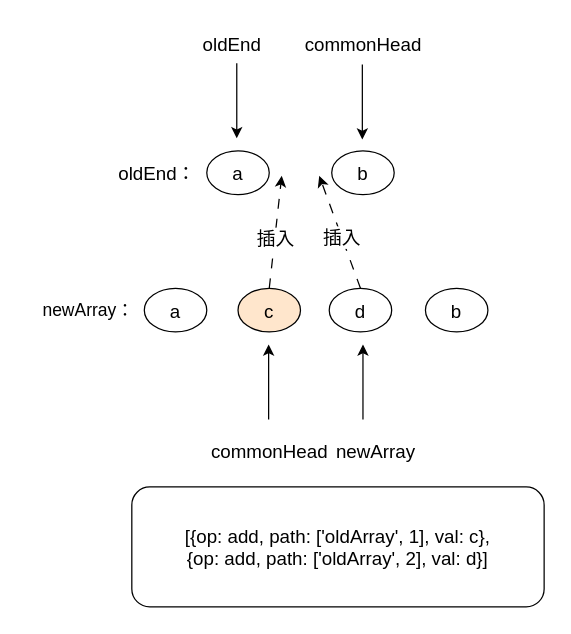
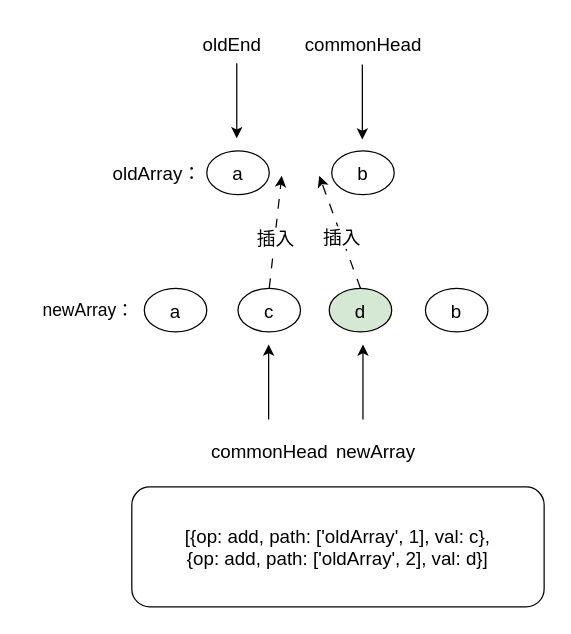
node "oldEnd：": label "oldEnd：" -> "oldArray："
node "c": fillcolor #ffe6cc -> #ffffff
node "d": fillcolor #ffffff -> #d5e8d4
